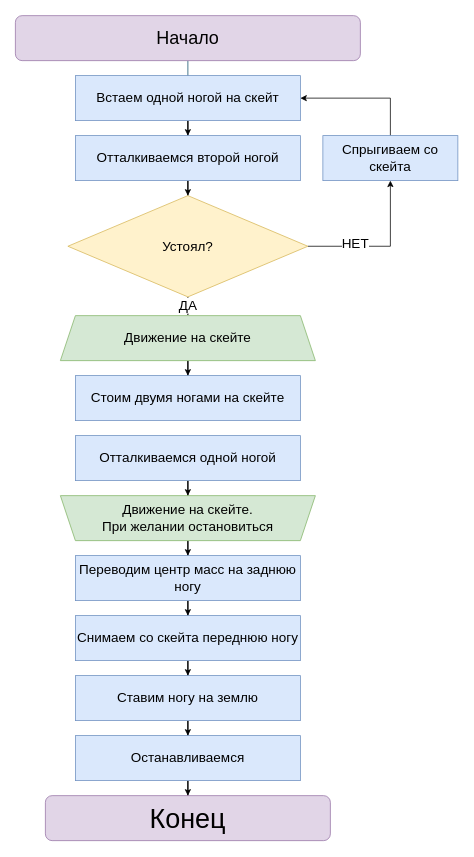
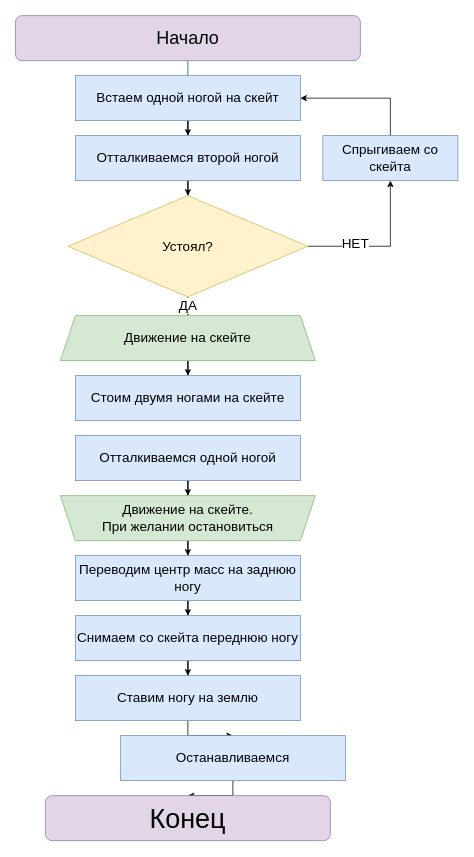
node "Останавливаемся": moved (188, 758) -> (233, 758)
